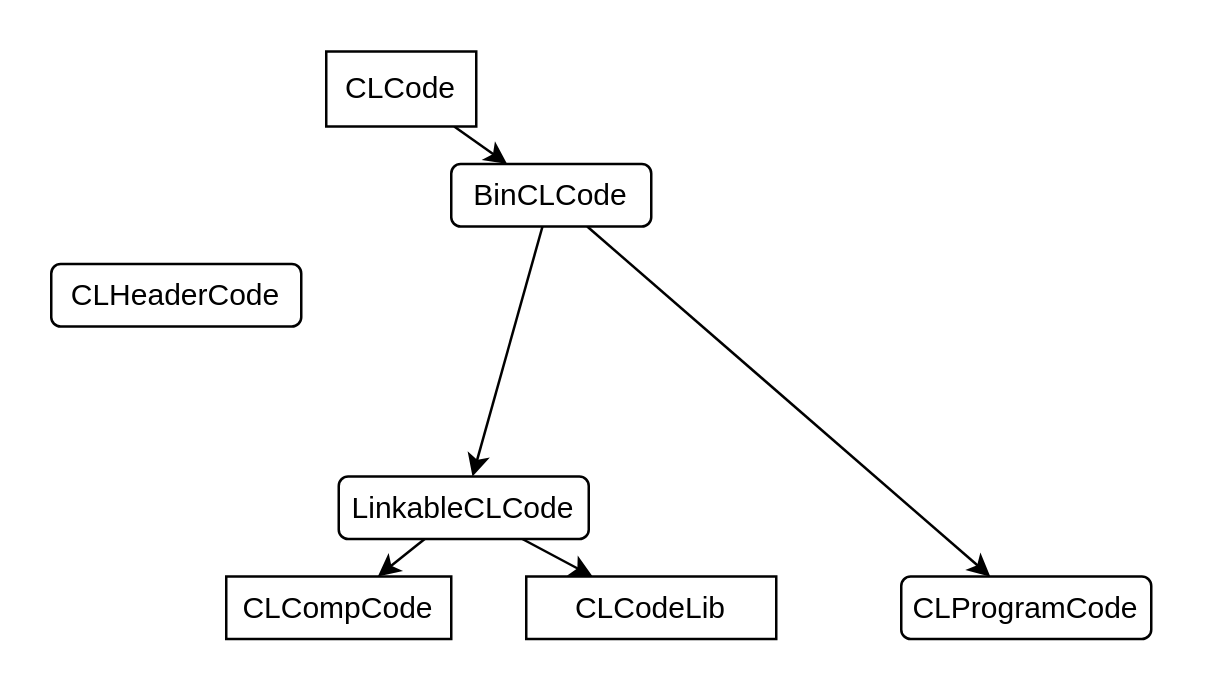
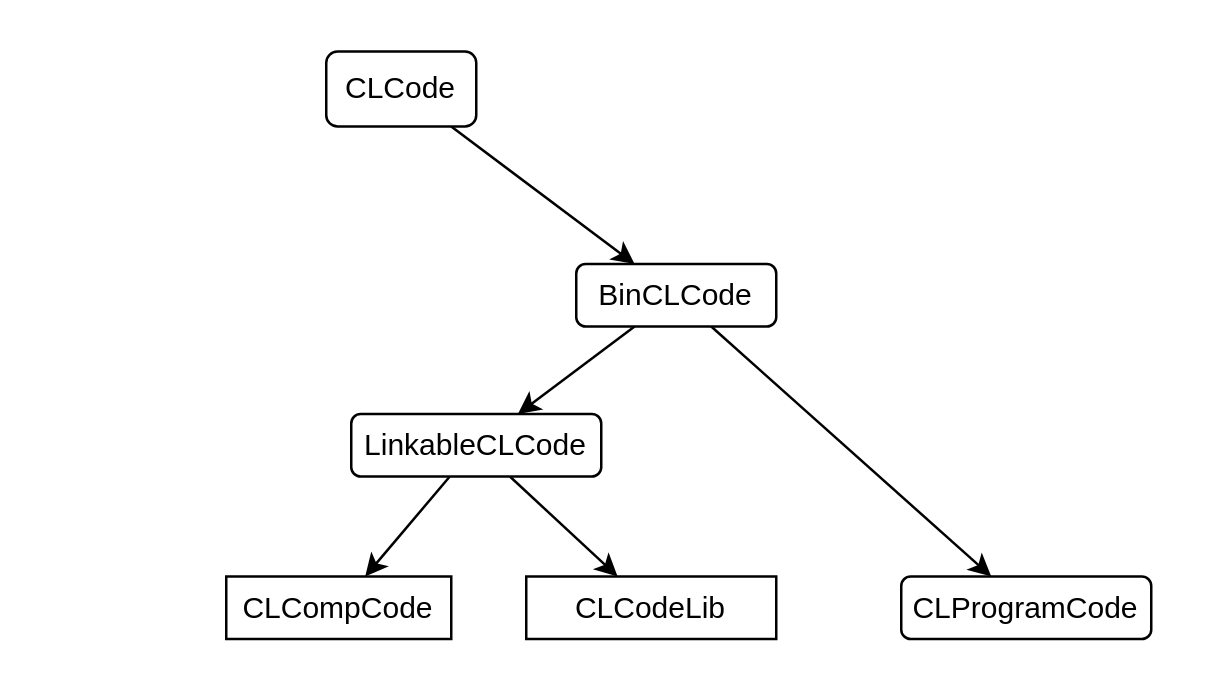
node "CLCode": shape rectangle -> rounded rectangle
node "BinCLCode": moved (551, 195) -> (676, 295)
node "CLHeaderCode": removed
node "LinkableCLCode": moved (464, 508) -> (476, 445)
